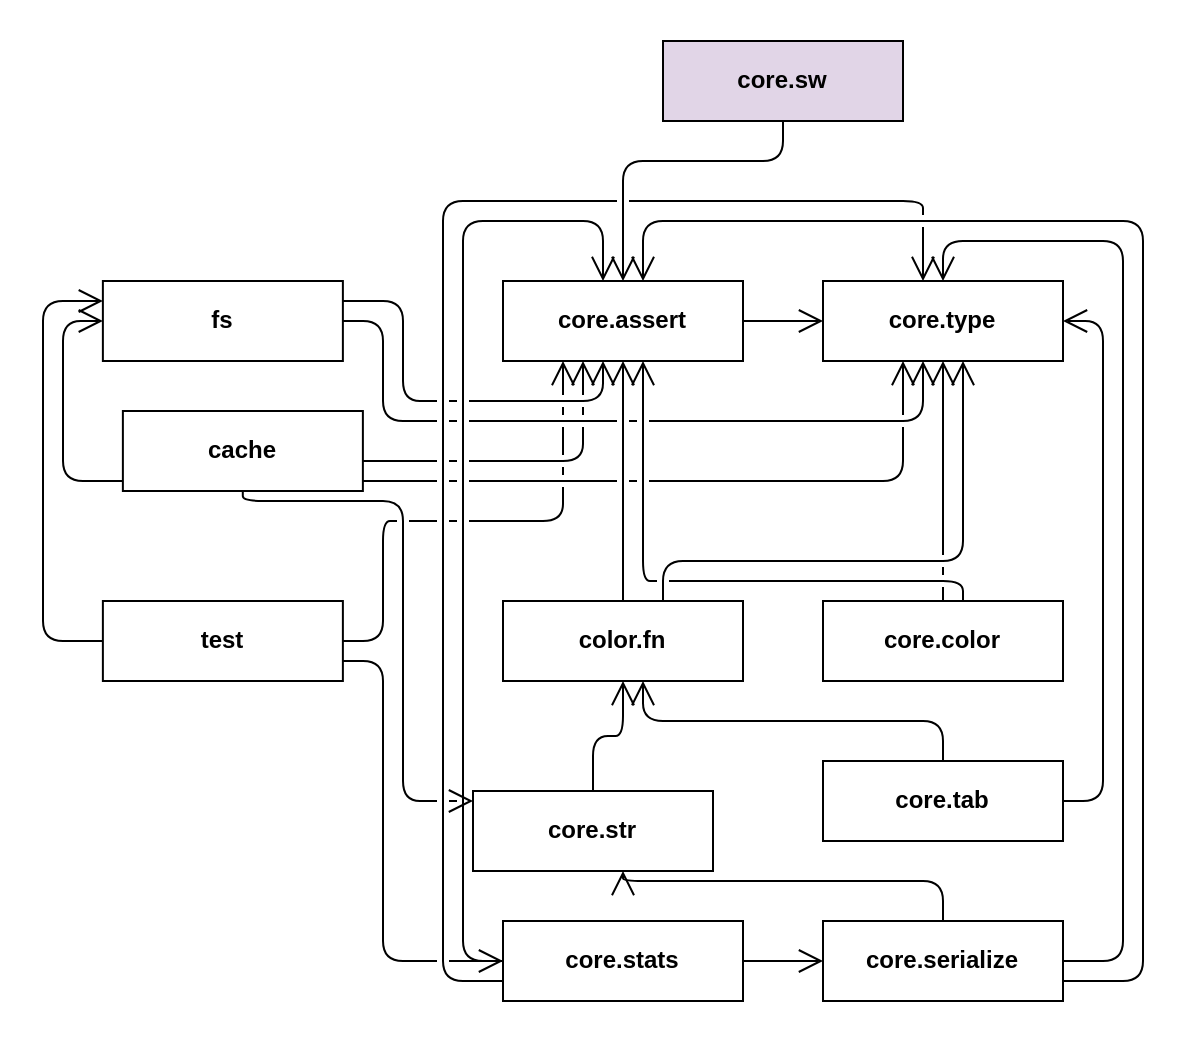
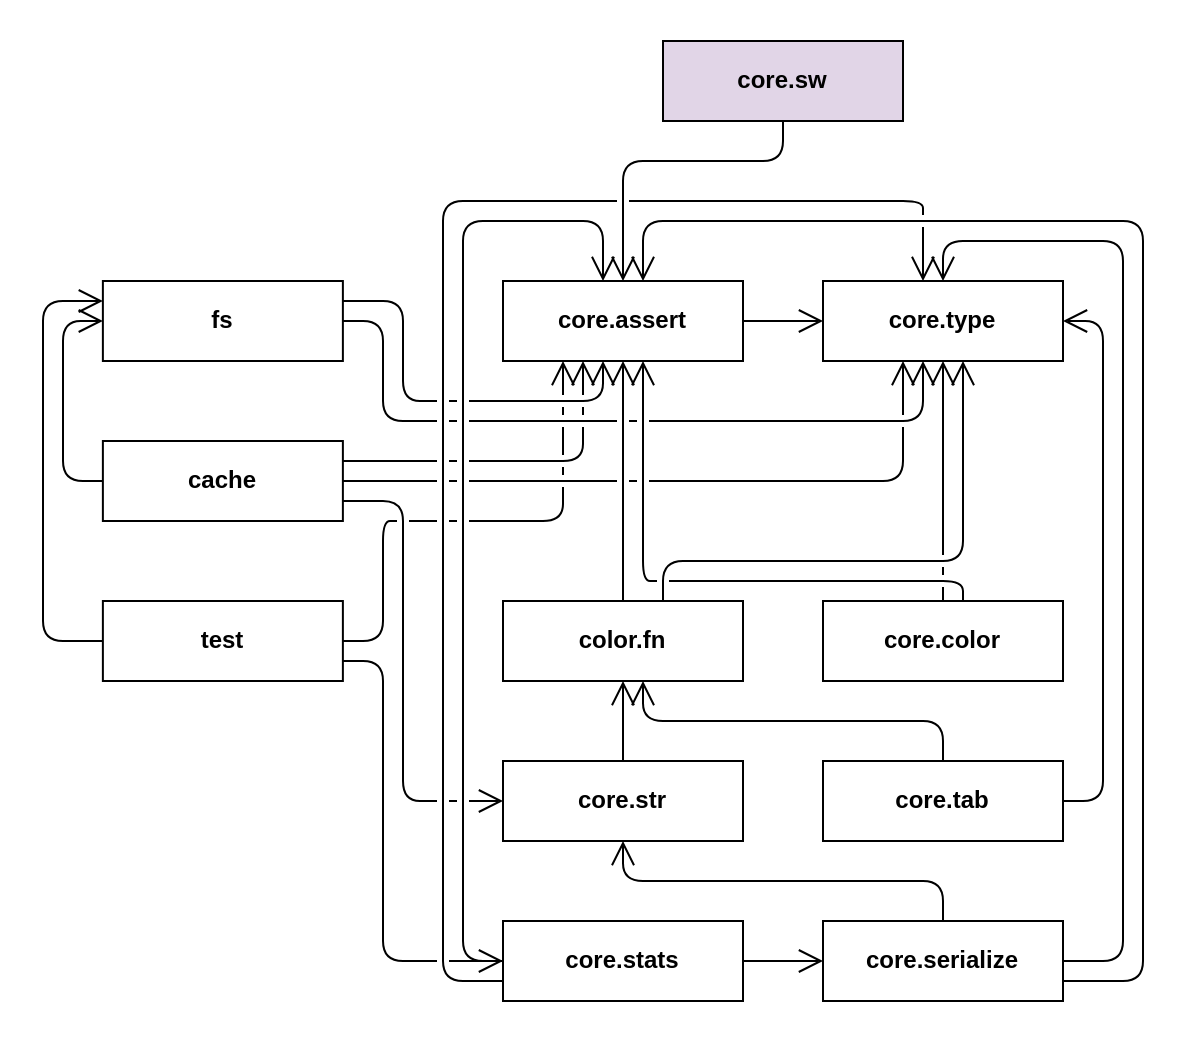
node "cache": moved (243, 451) -> (223, 481)
node "core.str": moved (593, 831) -> (623, 801)
